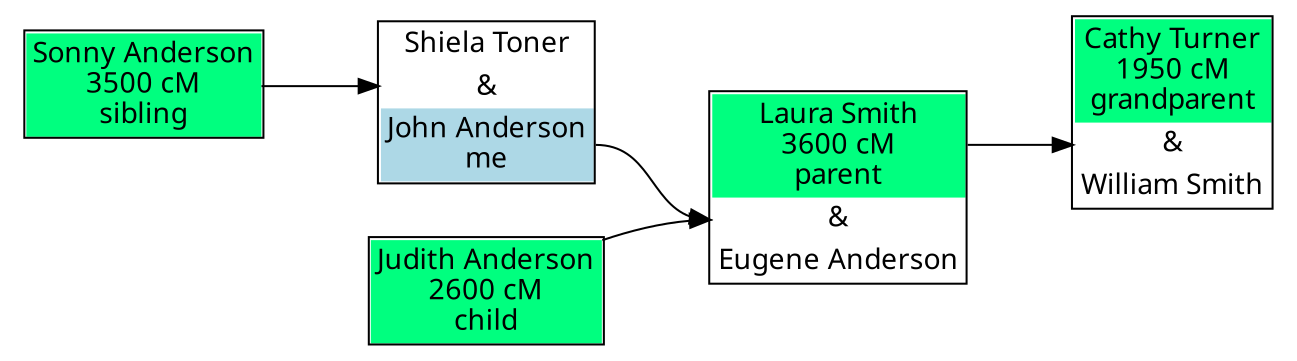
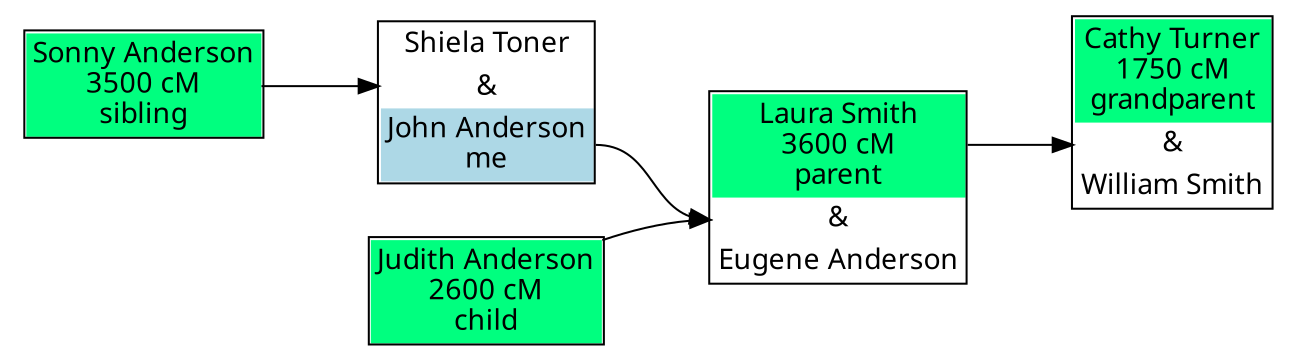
node "Cathy Turner": text "1950 cM" -> "1750 cM"
